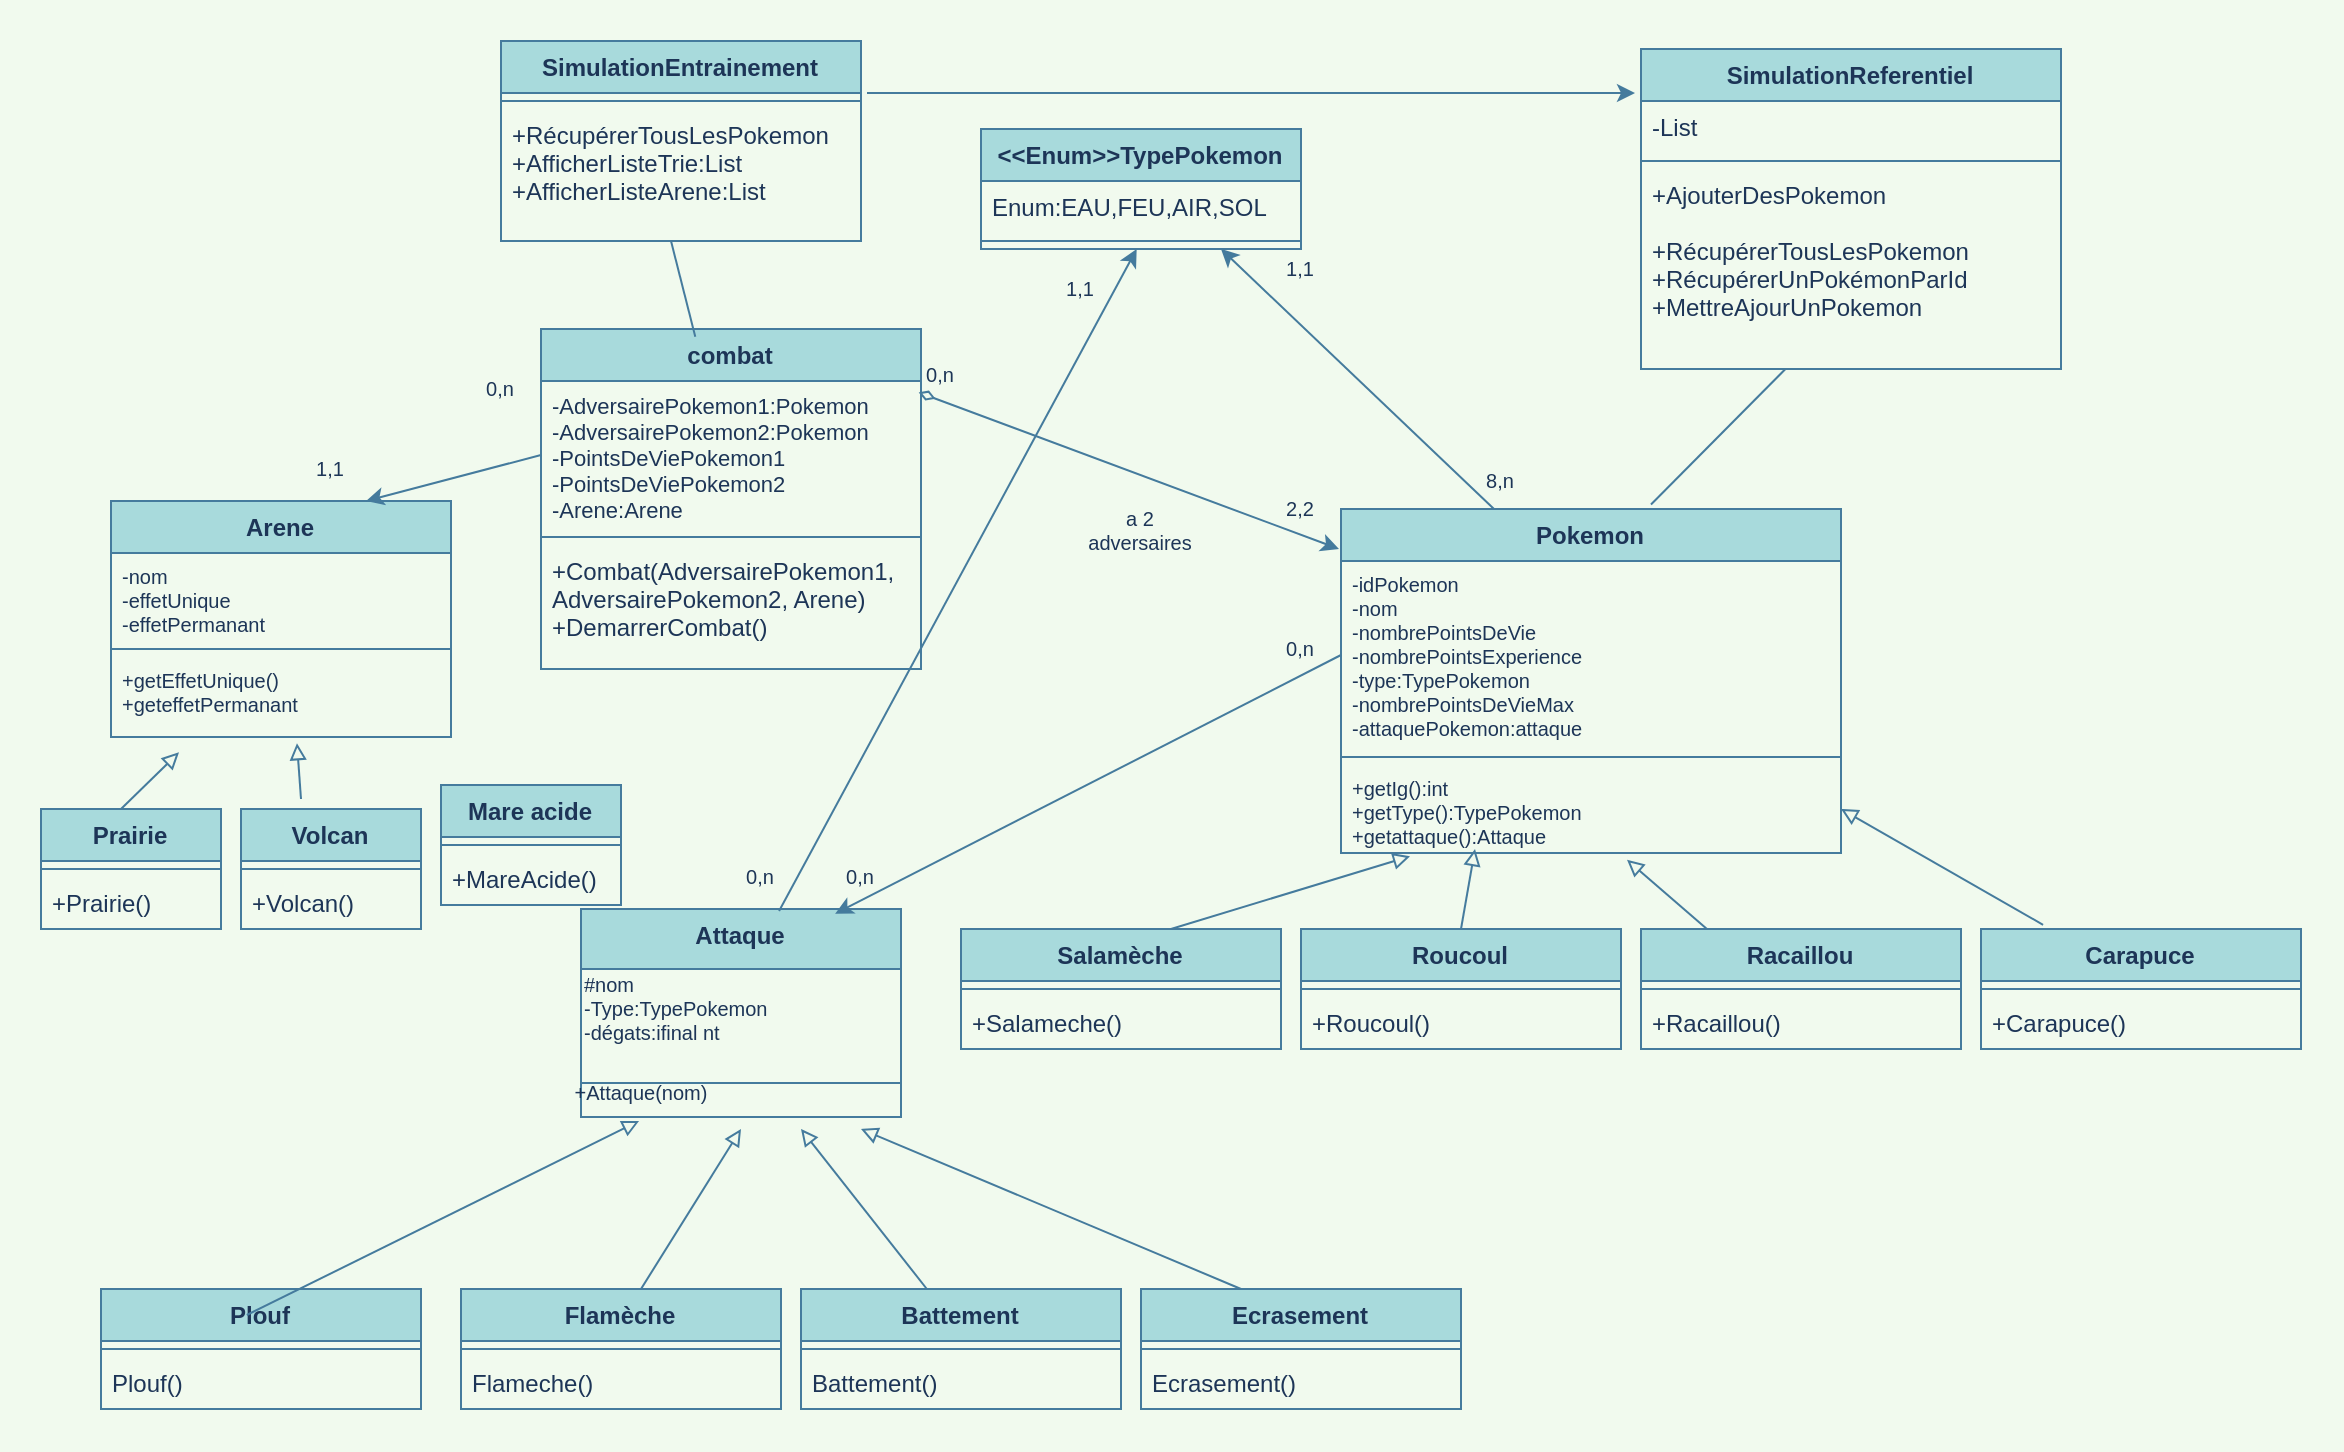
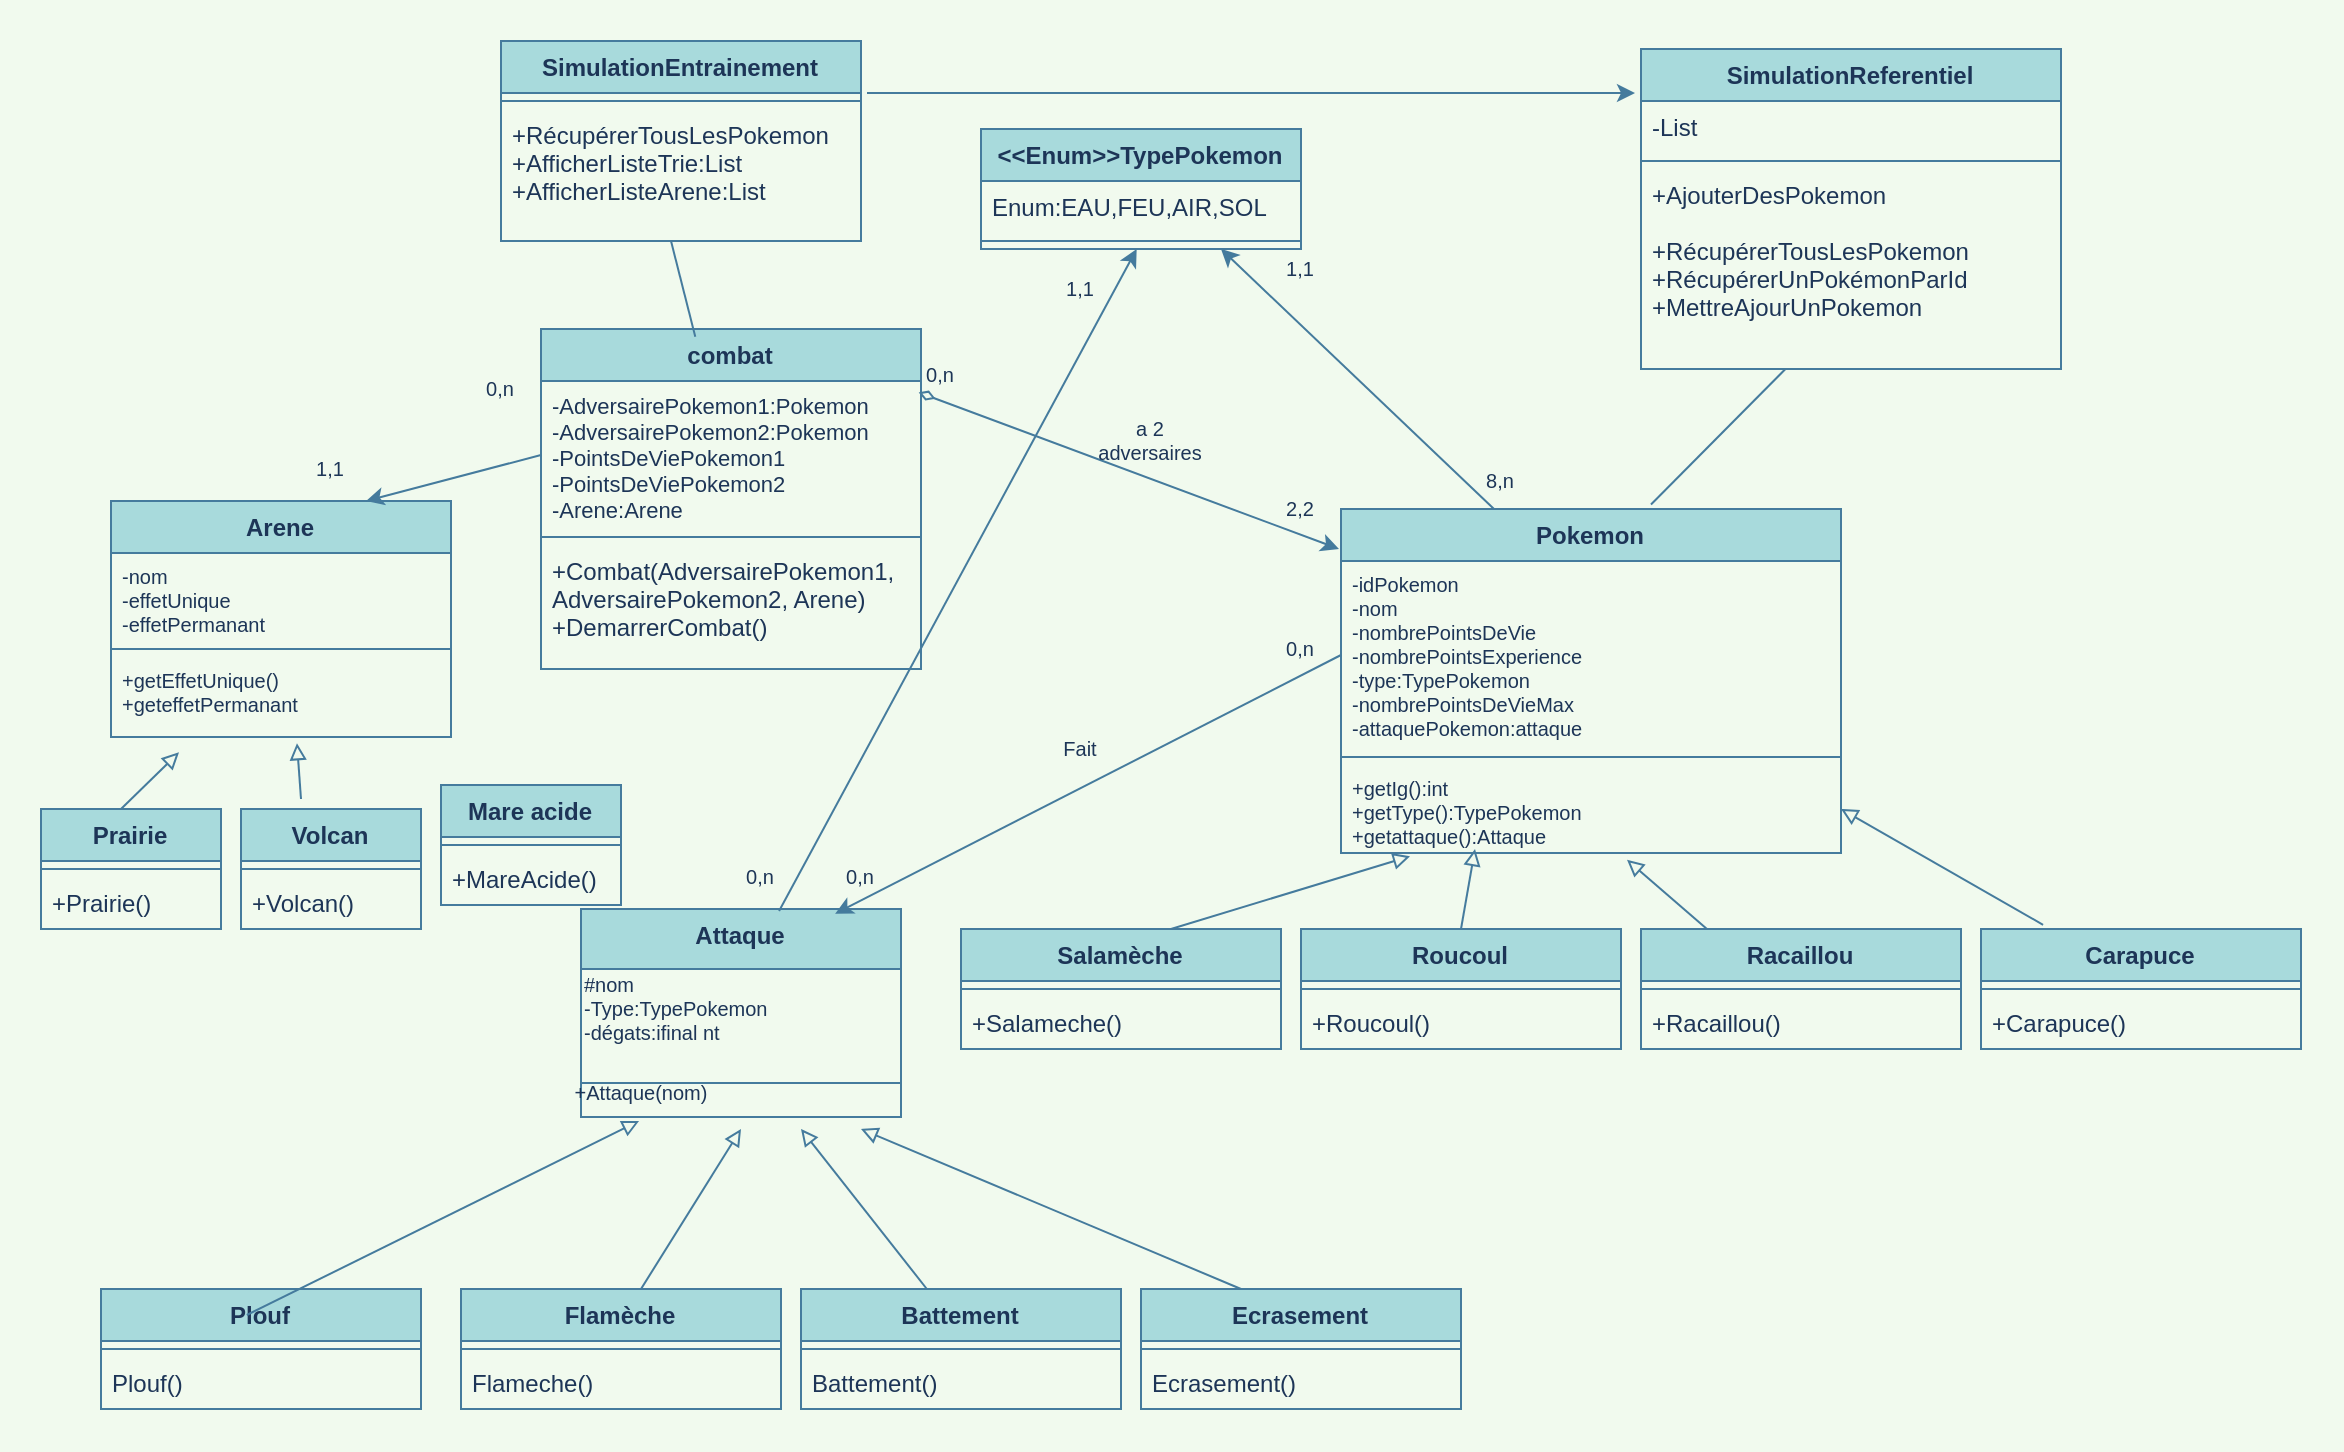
node "a 2 adversaires": moved (1141, 531) -> (1151, 441)
node "Fait": added
